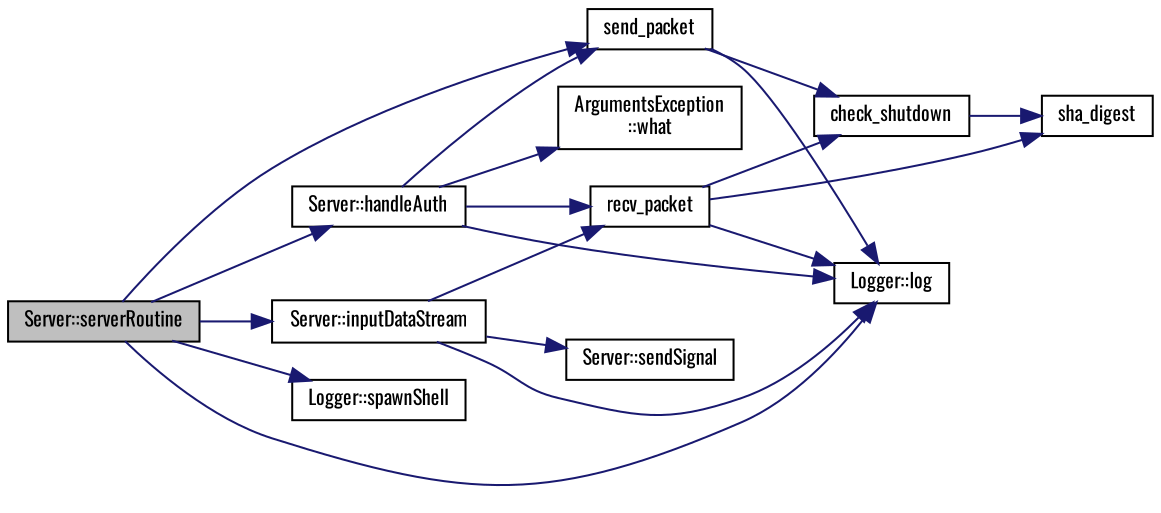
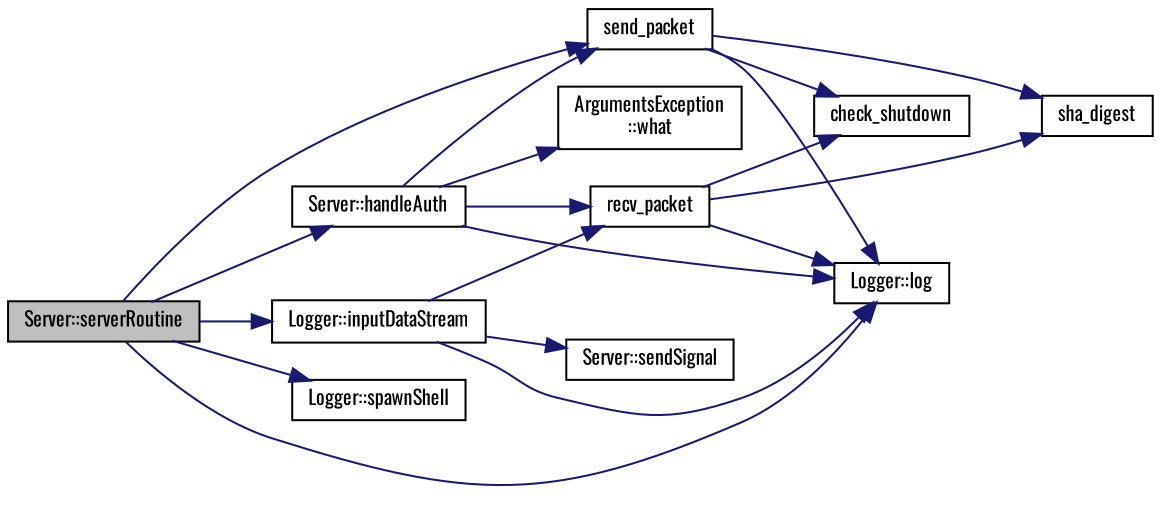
edge "check_shutdown" -> "sha_digest": now "send_packet" -> "sha_digest"
node "Server::inputDataStream": label "Server::inputDataStream" -> "Logger::inputDataStream"
